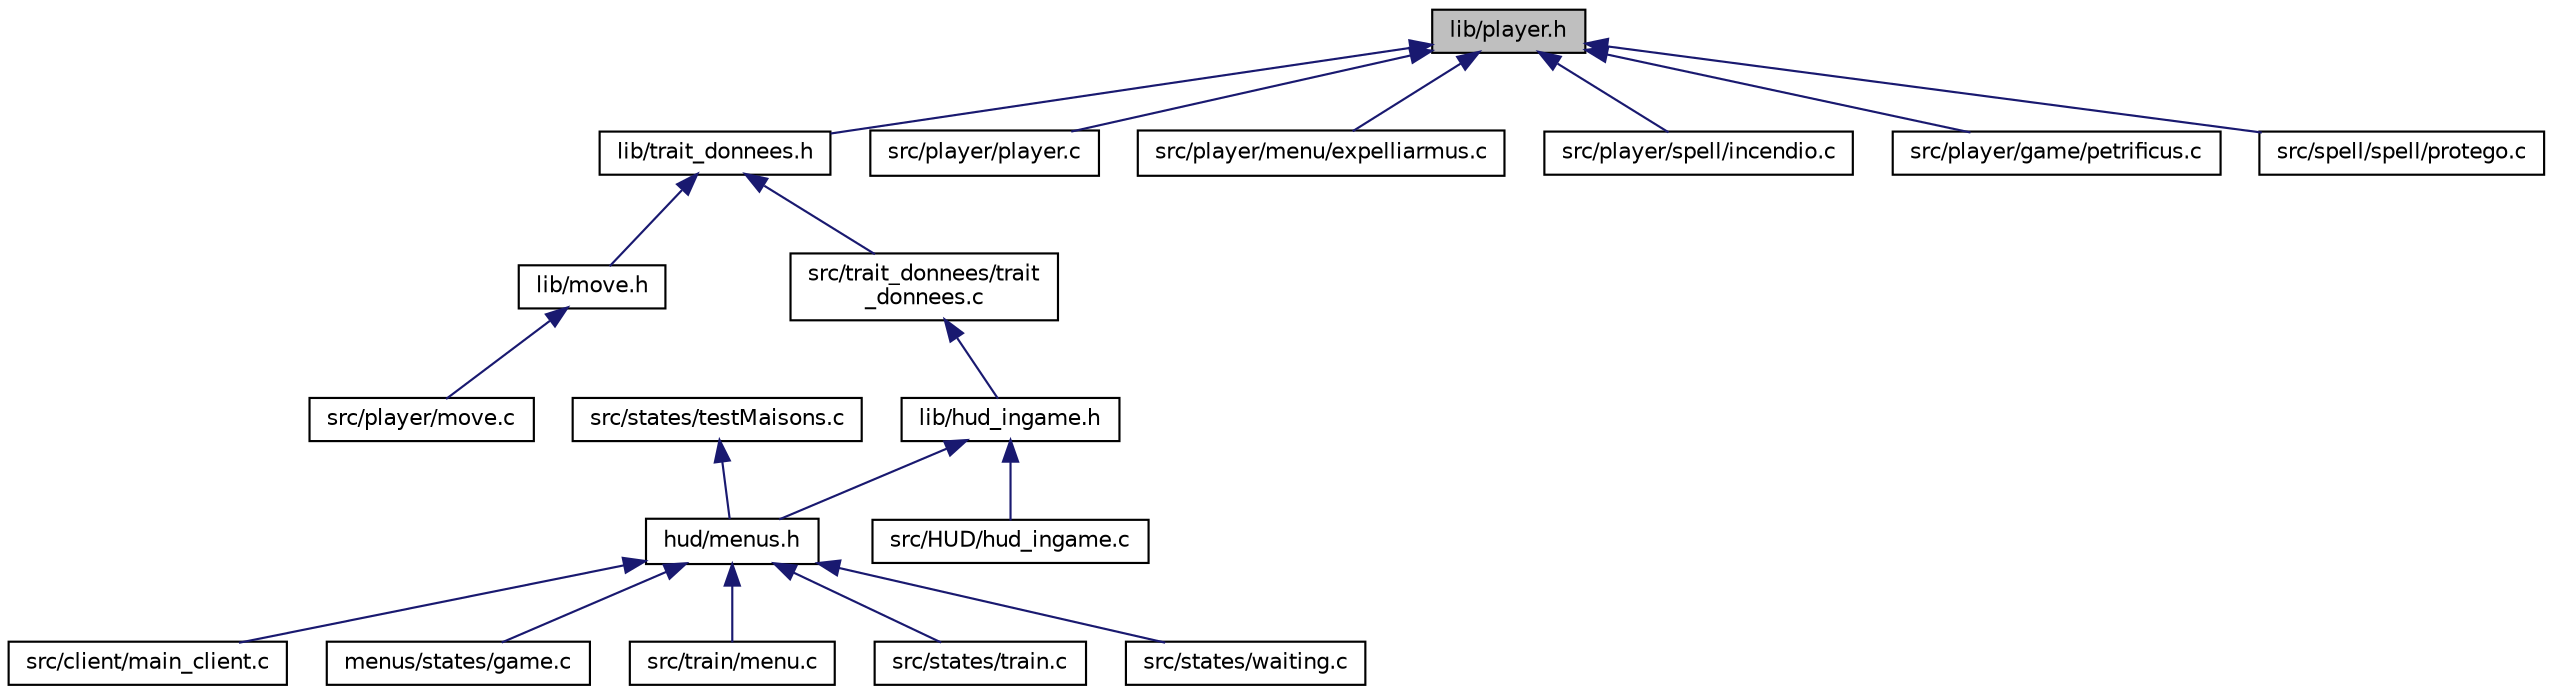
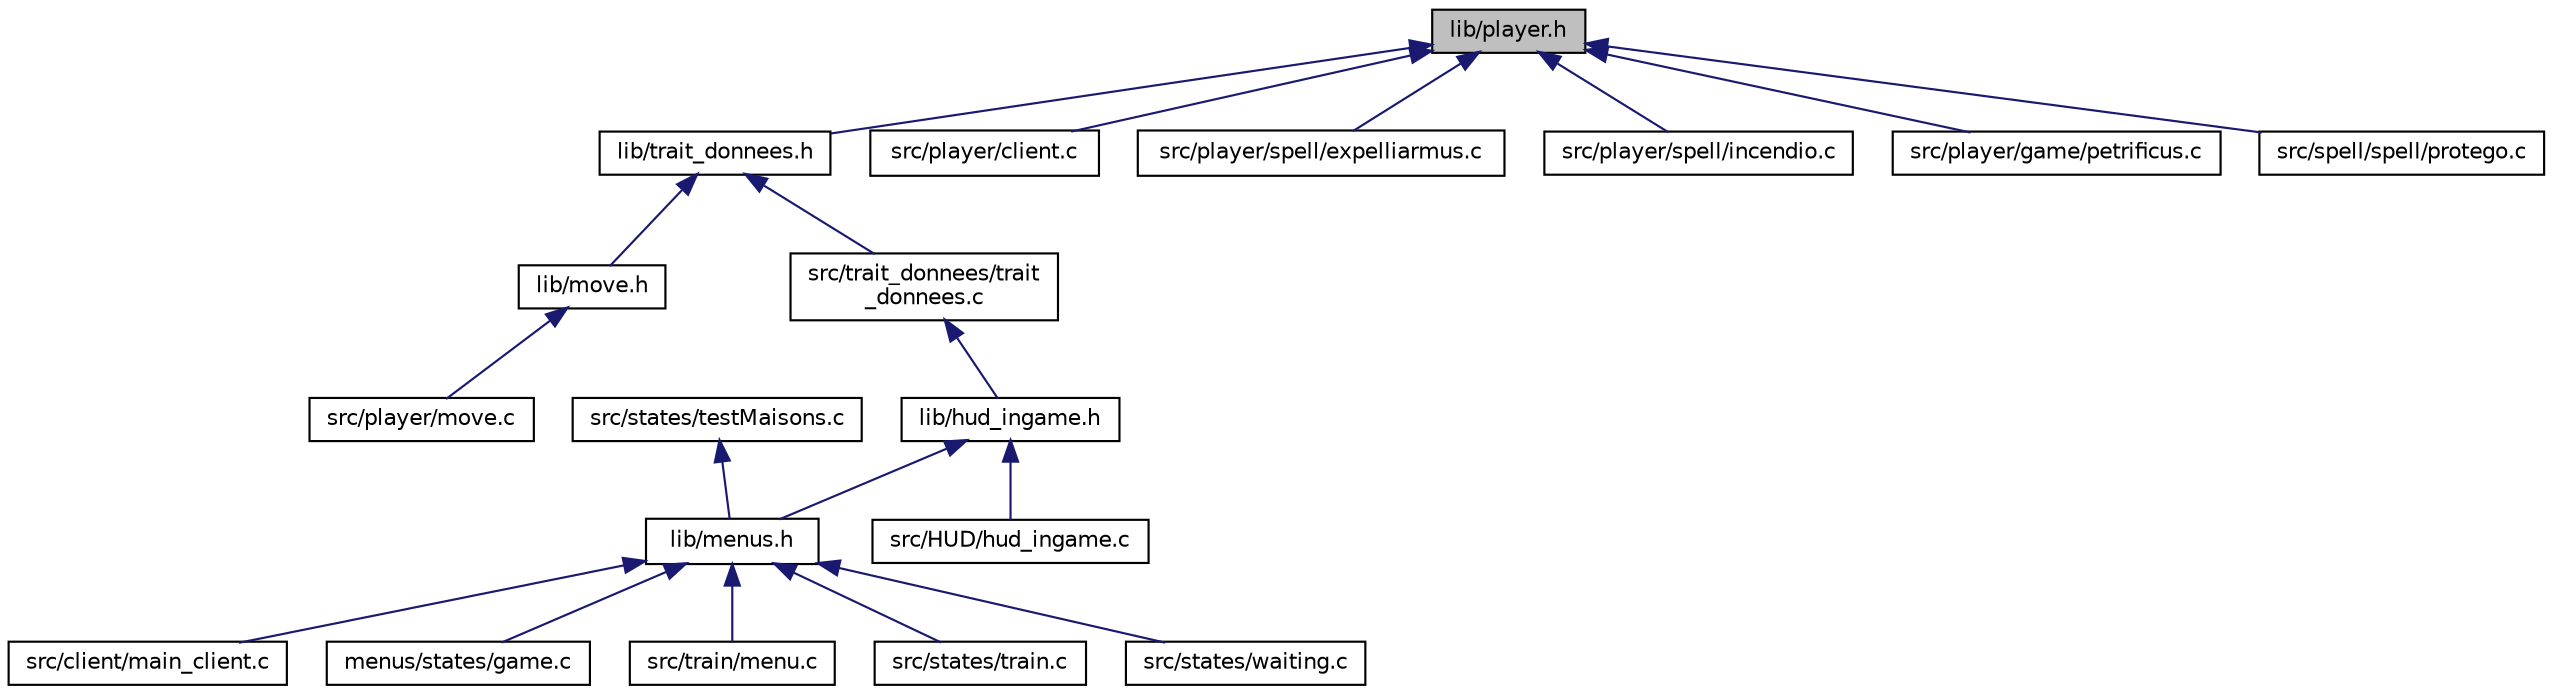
node "src/player/player.c": label "src/player/player.c" -> "src/player/client.c"
node "src/player/menu/expelliarmus.c": label "src/player/menu/expelliarmus.c" -> "src/player/spell/expelliarmus.c"
node "hud/menus.h": label "hud/menus.h" -> "lib/menus.h"
